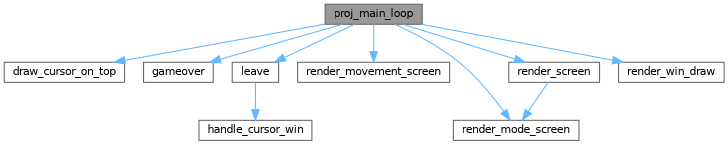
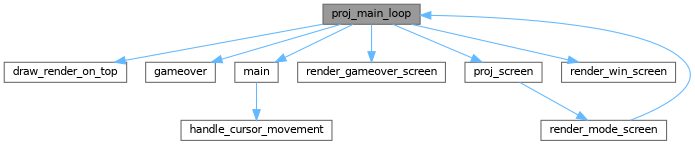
edge "proj_main_loop" -> "render_mode_screen": reversed
node "draw_cursor_on_top": label "draw_cursor_on_top" -> "draw_render_on_top"
node "leave": label "leave" -> "main"
node "render_movement_screen": label "render_movement_screen" -> "render_gameover_screen"
node "render_screen": label "render_screen" -> "proj_screen"
node "render_win_draw": label "render_win_draw" -> "render_win_screen"
node "handle_cursor_win": label "handle_cursor_win" -> "handle_cursor_movement"
